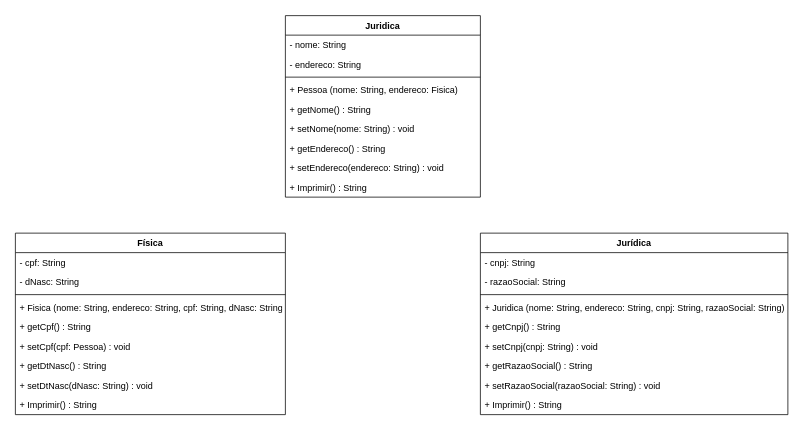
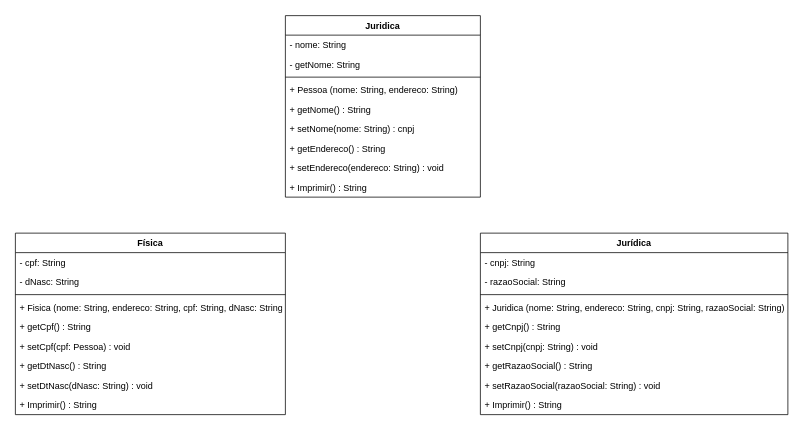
node "- endereco: String": label "- endereco: String" -> "- getNome: String"
node "+ Pessoa (nome: String, endereco: Fisica)": label "+ Pessoa (nome: String, endereco: Fisica)" -> "+ Pessoa (nome: String, endereco: String)"
node "+ setNome(nome: String) : void": label "+ setNome(nome: String) : void" -> "+ setNome(nome: String) : cnpj"
